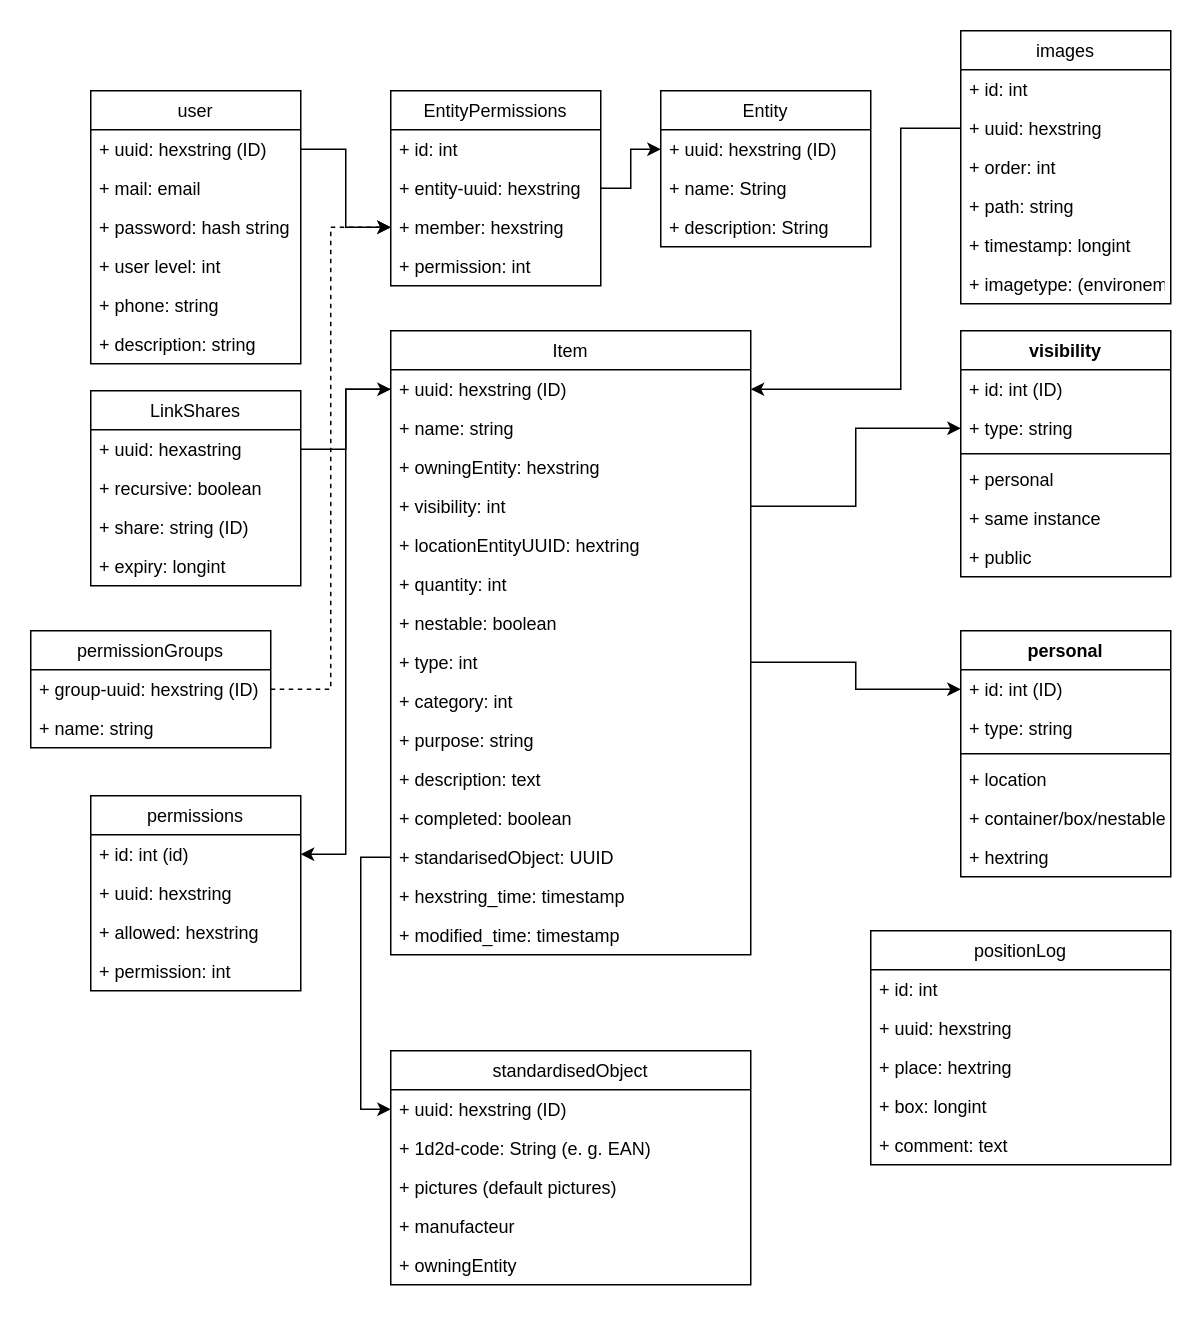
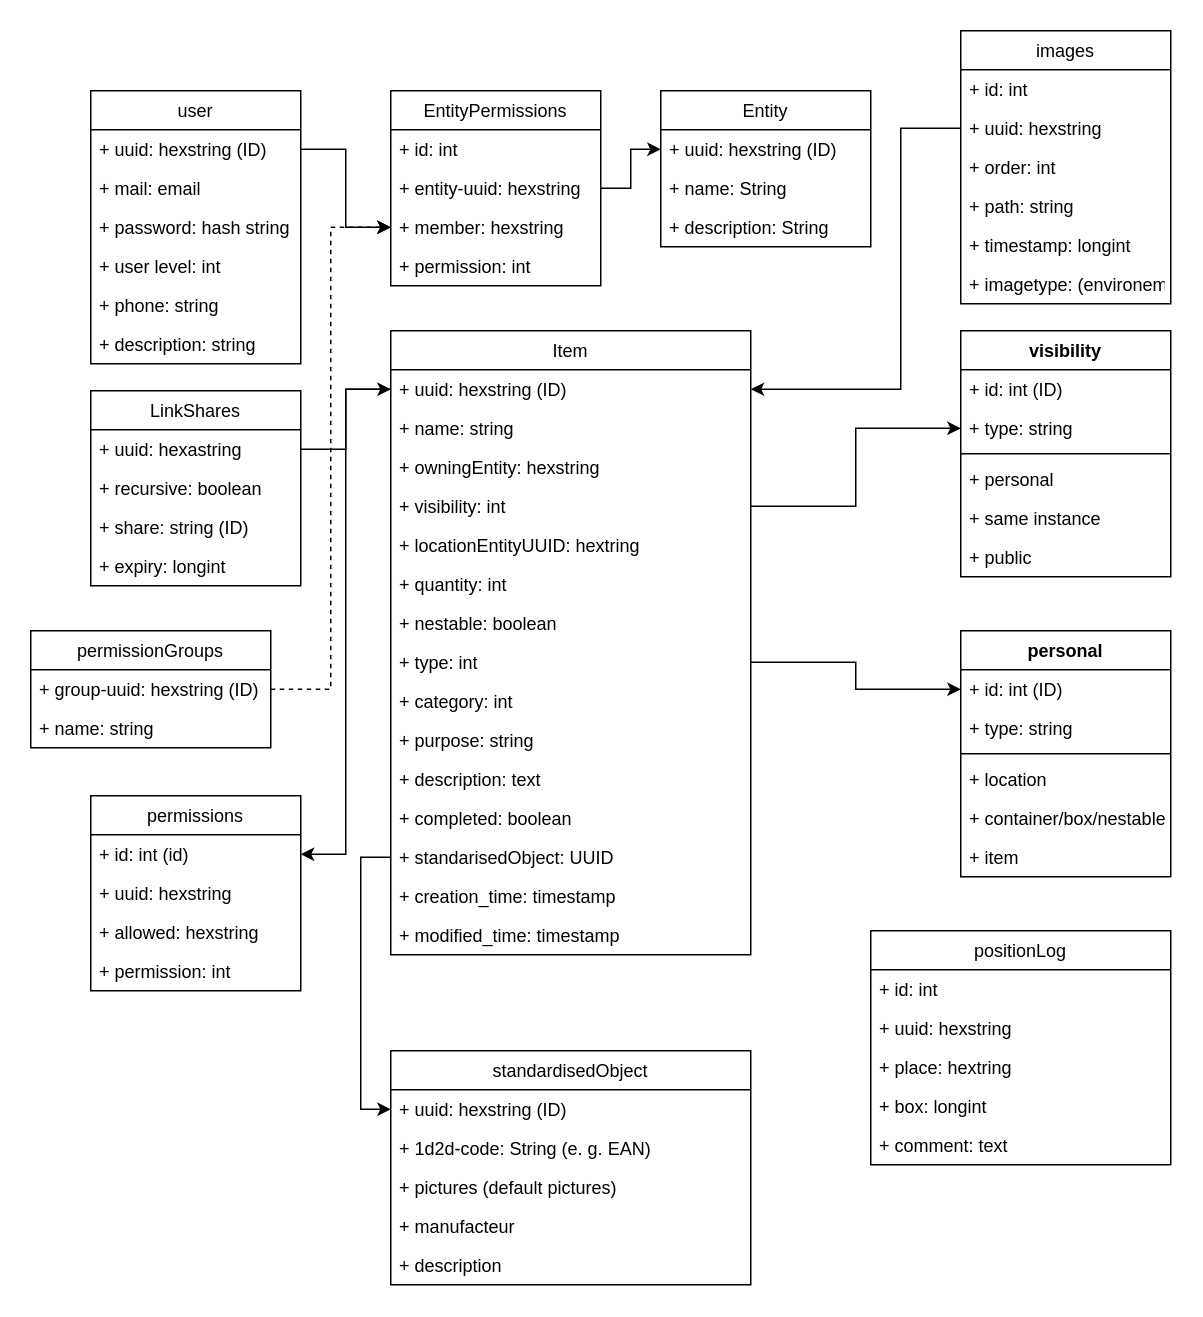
node "+ hextring": label "+ hextring" -> "+ item"
node "+ hexstring_time: timestamp": label "+ hexstring_time: timestamp" -> "+ creation_time: timestamp"
node "+ owningEntity": label "+ owningEntity" -> "+ description"
